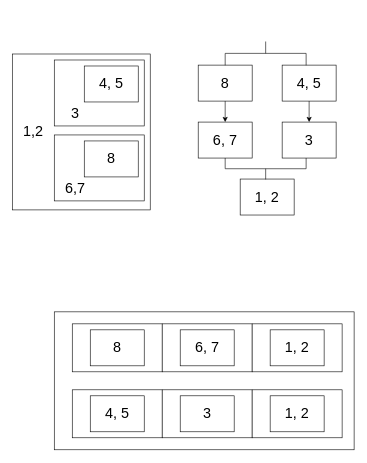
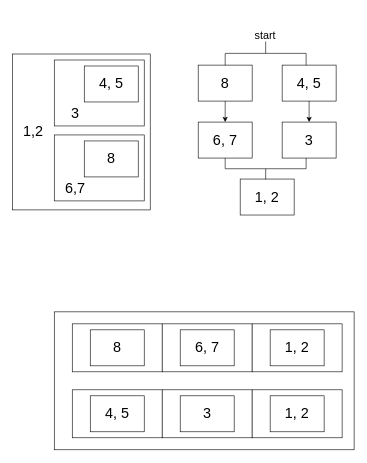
node "start": added
